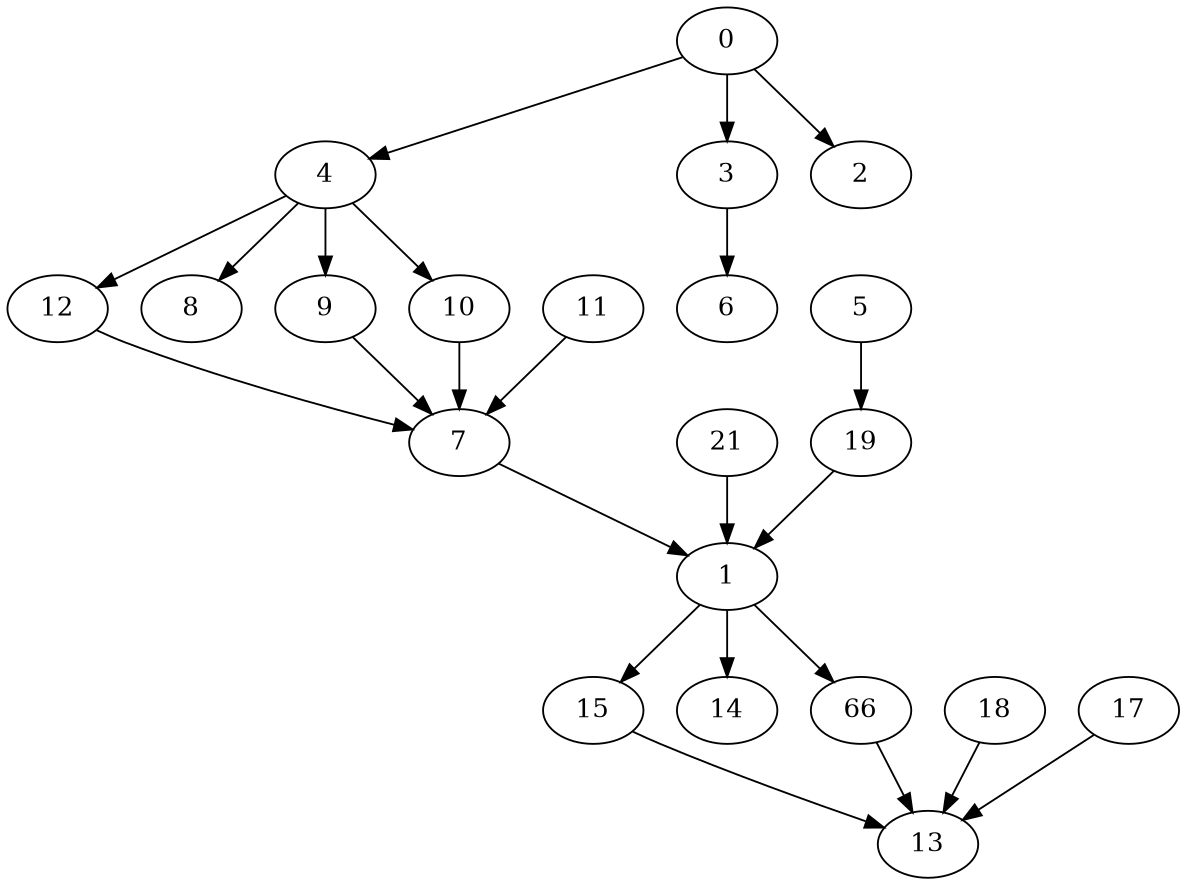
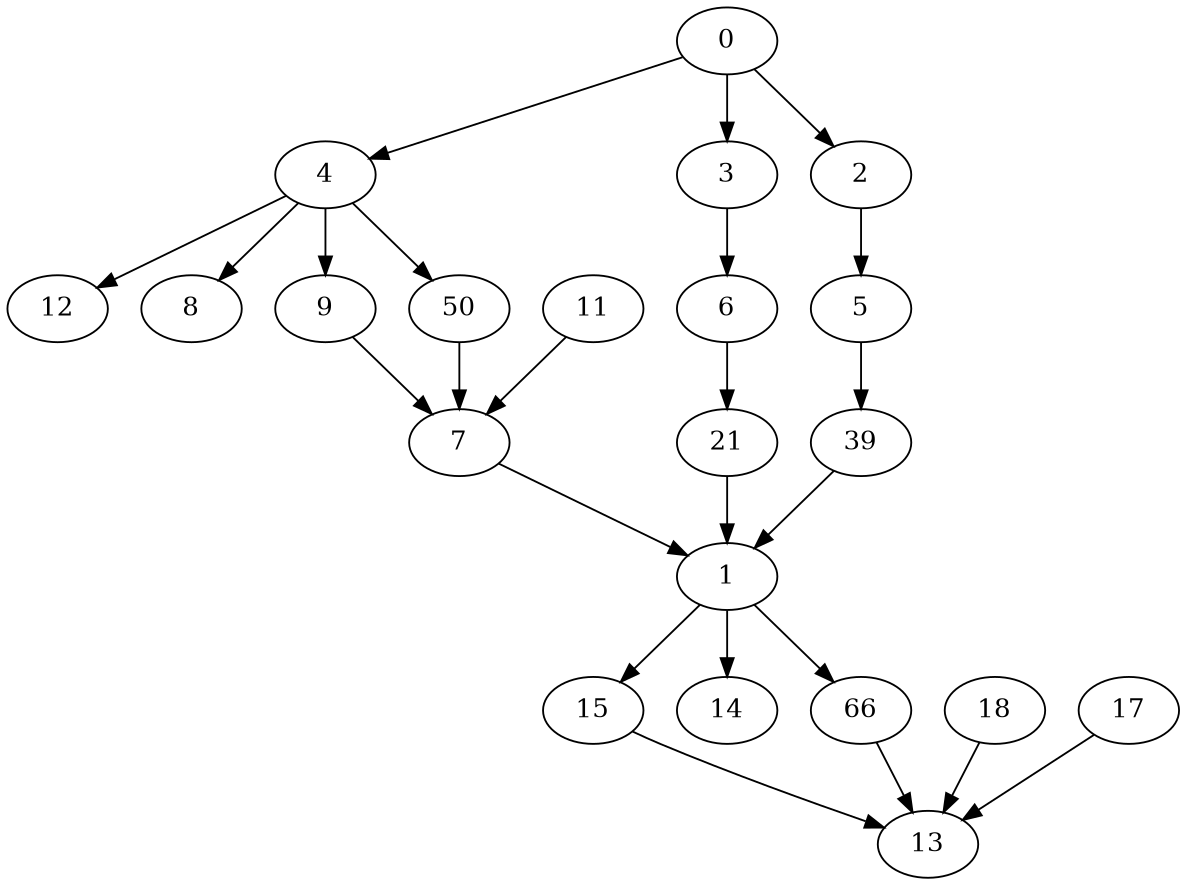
edge "2" -> "5": added
node "10": label "10" -> "50"
edge "6" -> "21": added
edge "12" -> "7": removed
node "19": label "19" -> "39"
